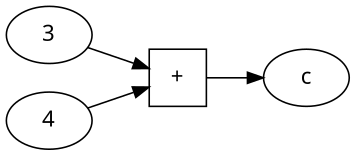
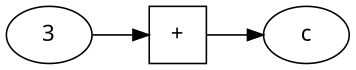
node "4": removed
